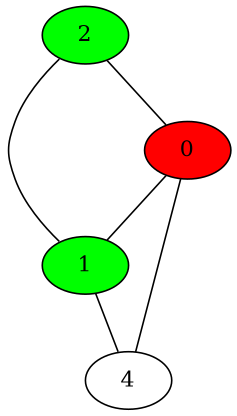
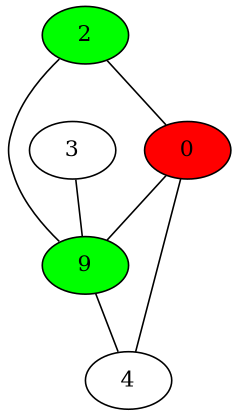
node "3": added
node "1": label "1" -> "9"
